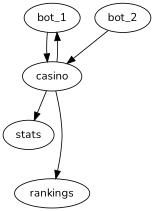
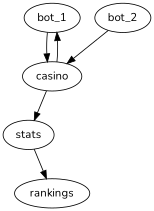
edge "casino" -> "rankings": now "stats" -> "rankings"
